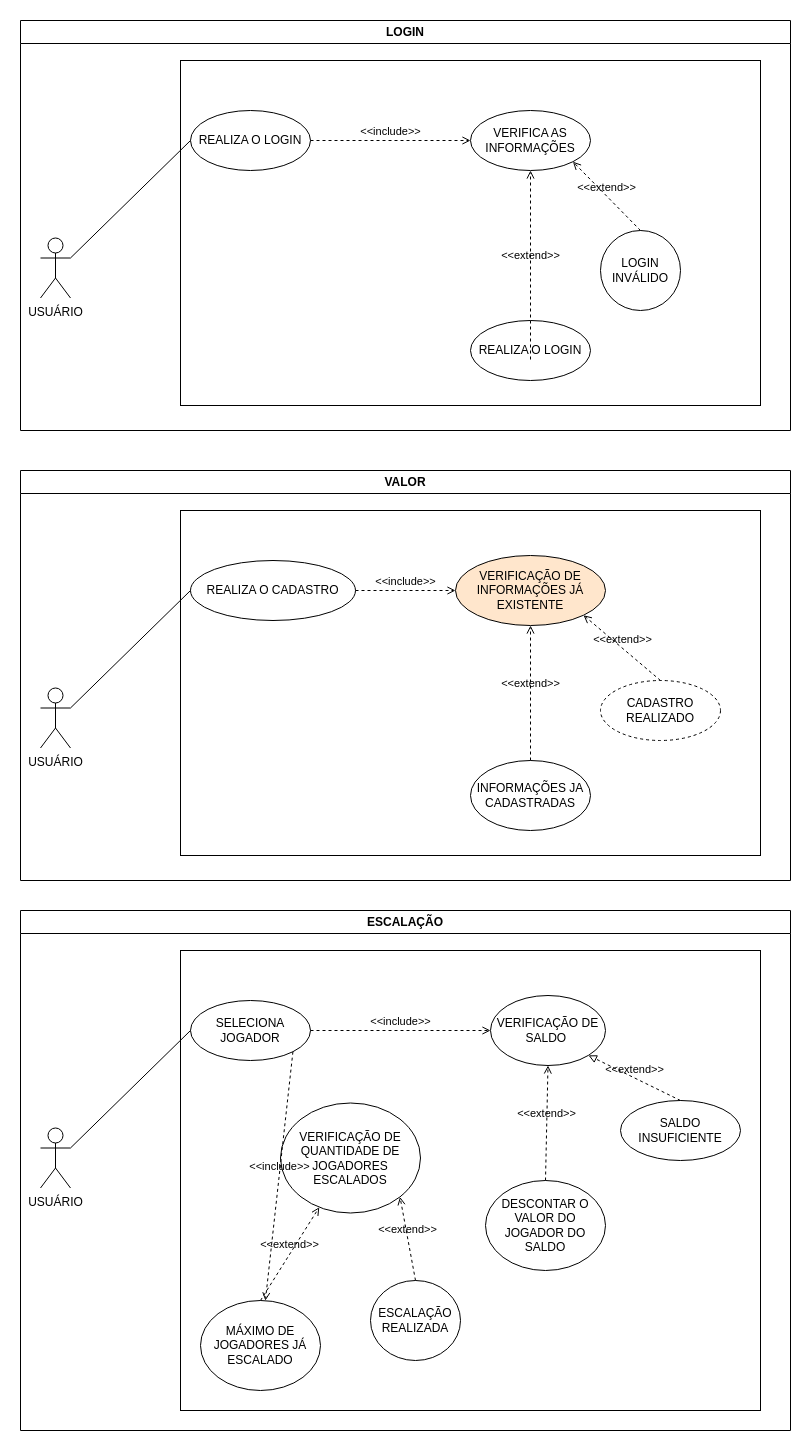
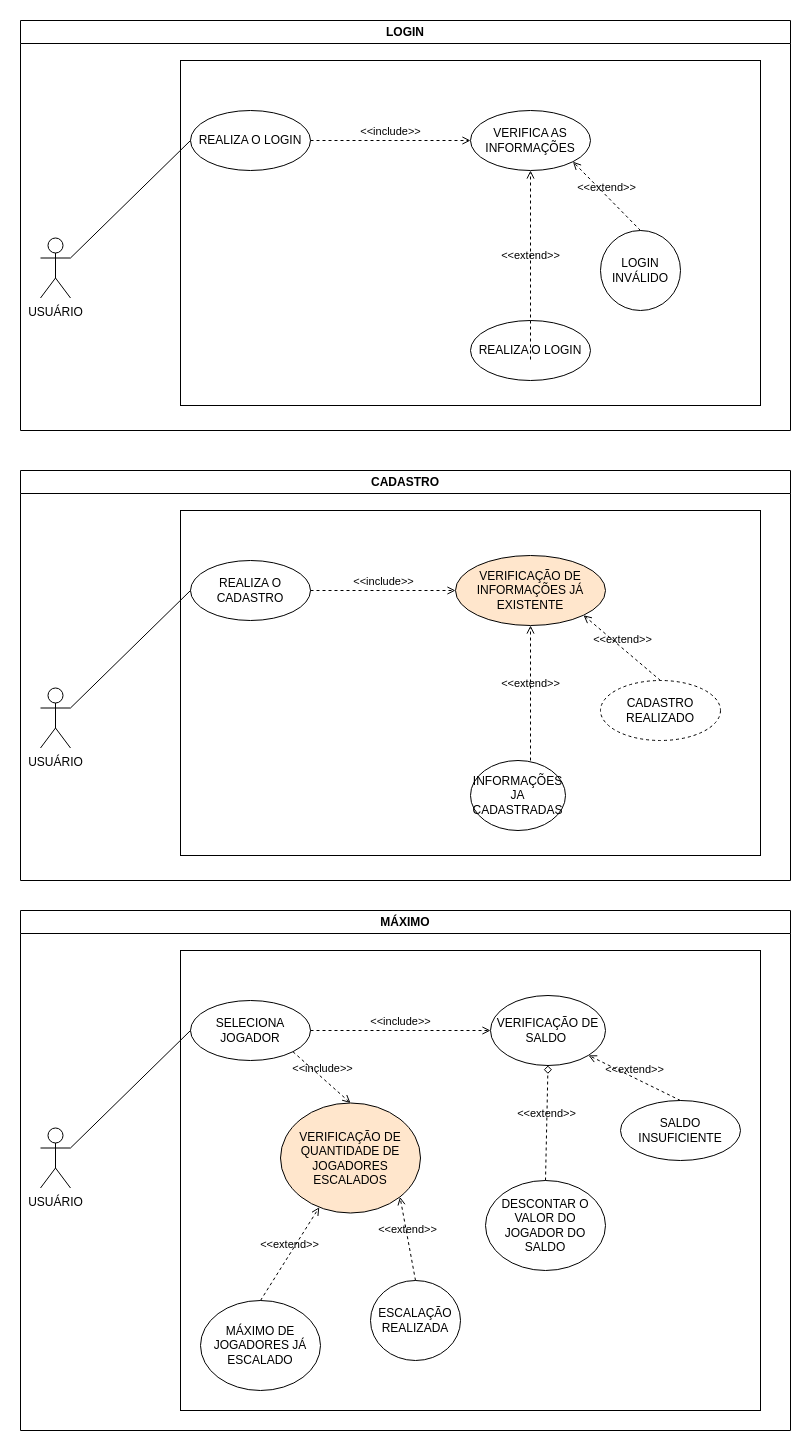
node "VALOR": label "VALOR" -> "CADASTRO"
node "REALIZA O CADASTRO": size 165x60 -> 120x60
node "INFORMAÇÕES JA CADASTRADAS": size 120x70 -> 95x70
node "ESCALAÇÃO": label "ESCALAÇÃO" -> "MÁXIMO"
edge "SALDO INSUFICIENTE" -> "VERIFICAÇÃO DE SALDO": arrowhead block -> open
edge "DESCONTAR O VALOR DO JOGADOR DO SALDO" -> "VERIFICAÇÃO DE SALDO": arrowhead open -> diamond
node "VERIFICAÇÃO DE QUANTIDADE DE JOGADORES ESCALADOS": fillcolor #ffffff -> #ffe6cc
edge "SELECIONA JOGADOR" -> "MÁXIMO DE JOGADORES JÁ ESCALADO": now "SELECIONA JOGADOR" -> "VERIFICAÇÃO DE QUANTIDADE DE JOGADORES ESCALADOS"
